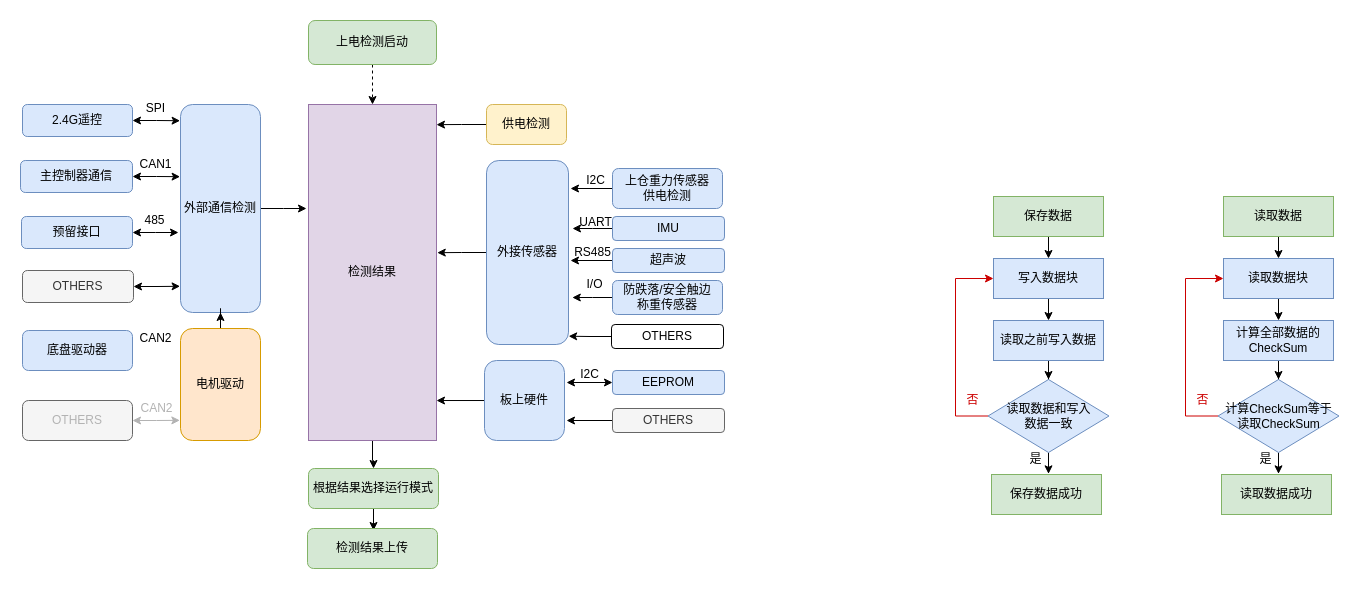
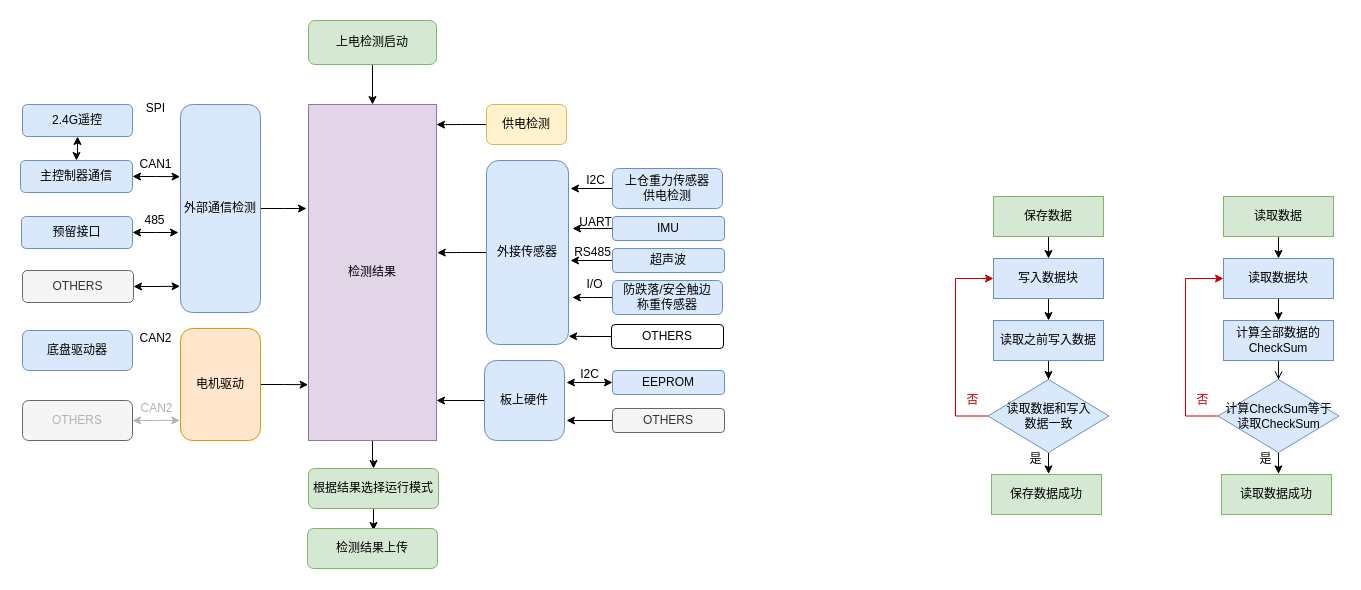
edge "上电检测启动" -> "检测结果": style dashed -> solid
edge "2.4G遥控" -- "外部通信检测": now "2.4G遥控" -- "主控制器通信"
edge "电机驱动" -> "外部通信检测": now "电机驱动" -> "检测结果"
edge "计算全部数据的CheckSum" -> "计算CheckSum等于 读取CheckSum": arrowhead classic -> open
